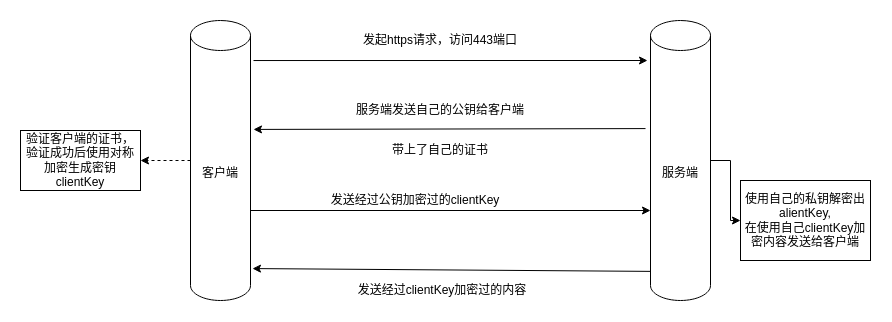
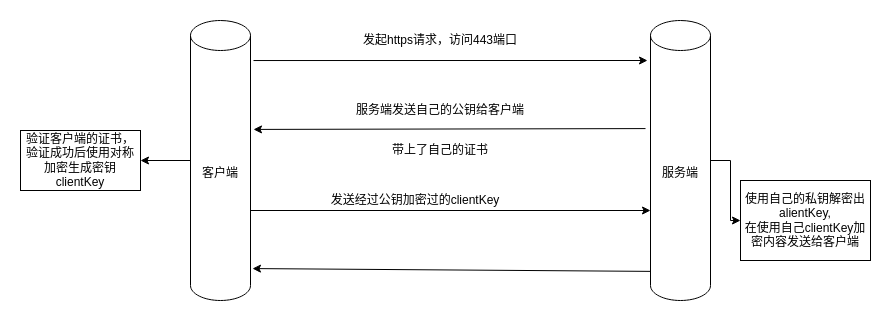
edge "客户端" -> "验证客户端的证书，验证成功后使用对称加密生成密钥clientKey": style dashed -> solid
node "发送经过clientKey加密过的内容": removed
